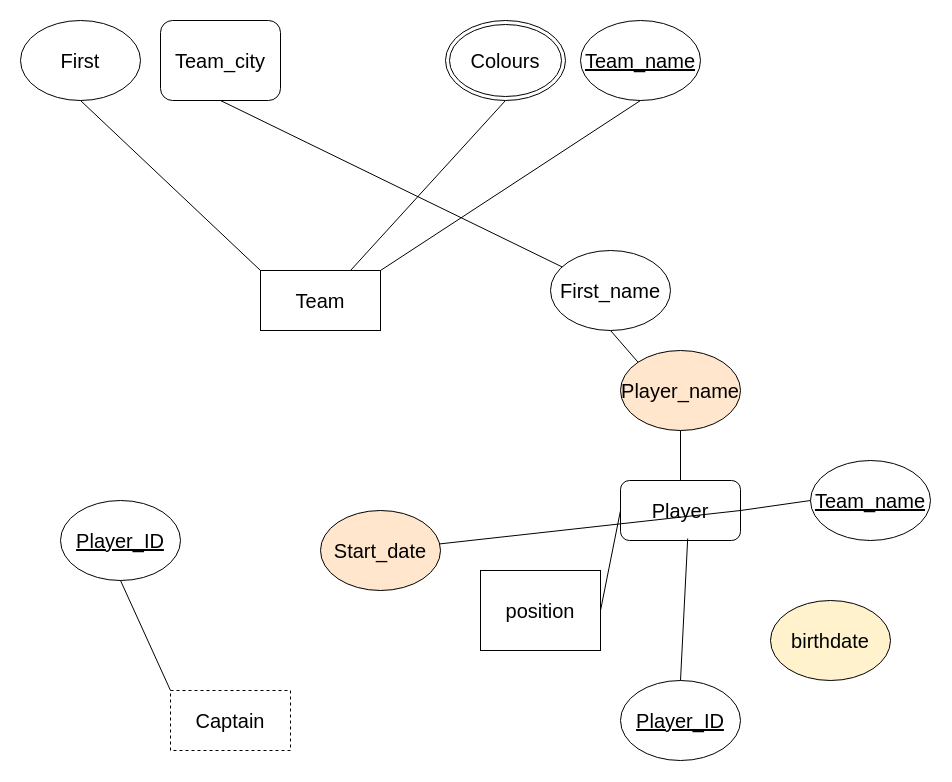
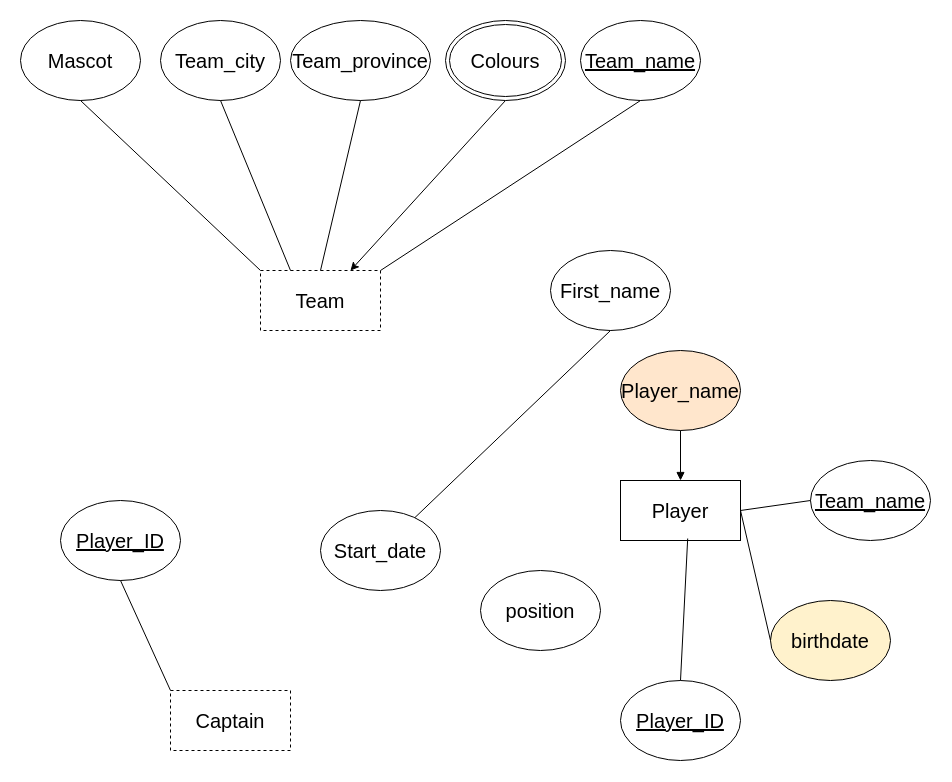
node "First": label "First" -> "Mascot"
node "Team_city": shape rounded rectangle -> ellipse
node "Team_province": added
edge "Team_city" -- "First_name": now "Team_city" -- "Team"
edge "Team_province" -- "Team": added
edge "Colours" -- "Team": arrowhead none -> classic
node "Team": style solid -> dashed
edge "First_name" -- "Player_name": now "First_name" -- "Start_date"
edge "Player_name" -- "Player": arrowhead none -> block
node "Player": shape rounded rectangle -> rectangle
edge "Player" -- "Start_date": now "Player" -- "birthdate"
node "Start_date": fillcolor #ffe6cc -> #ffffff
edge "Player" -- "position": removed
node "position": shape rectangle -> ellipse
